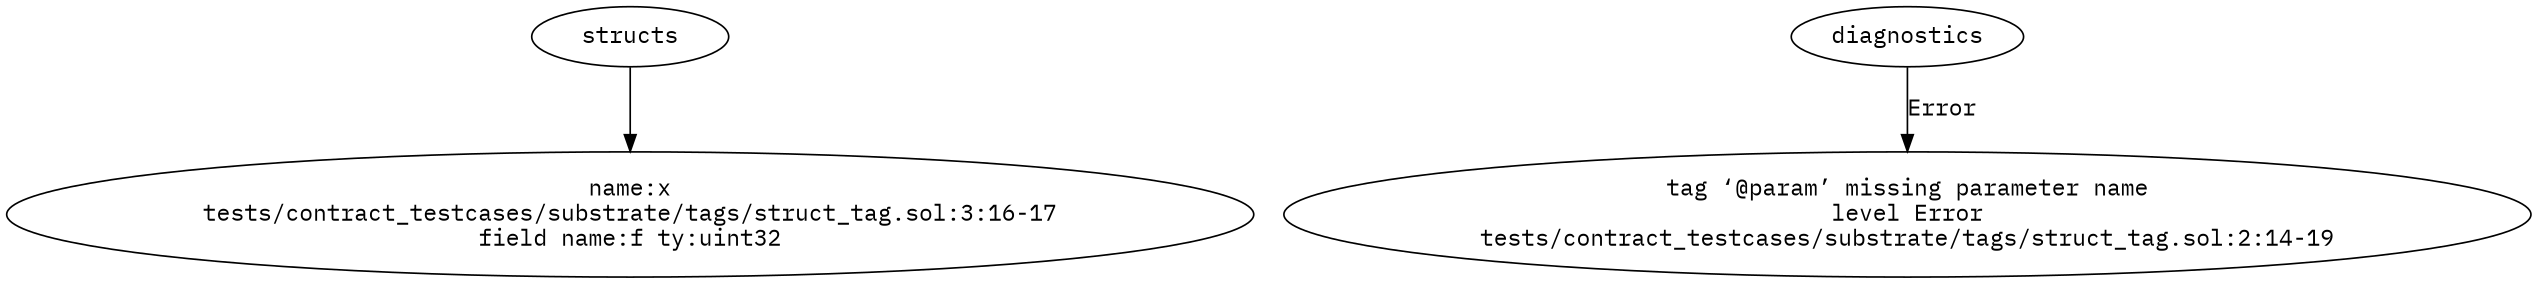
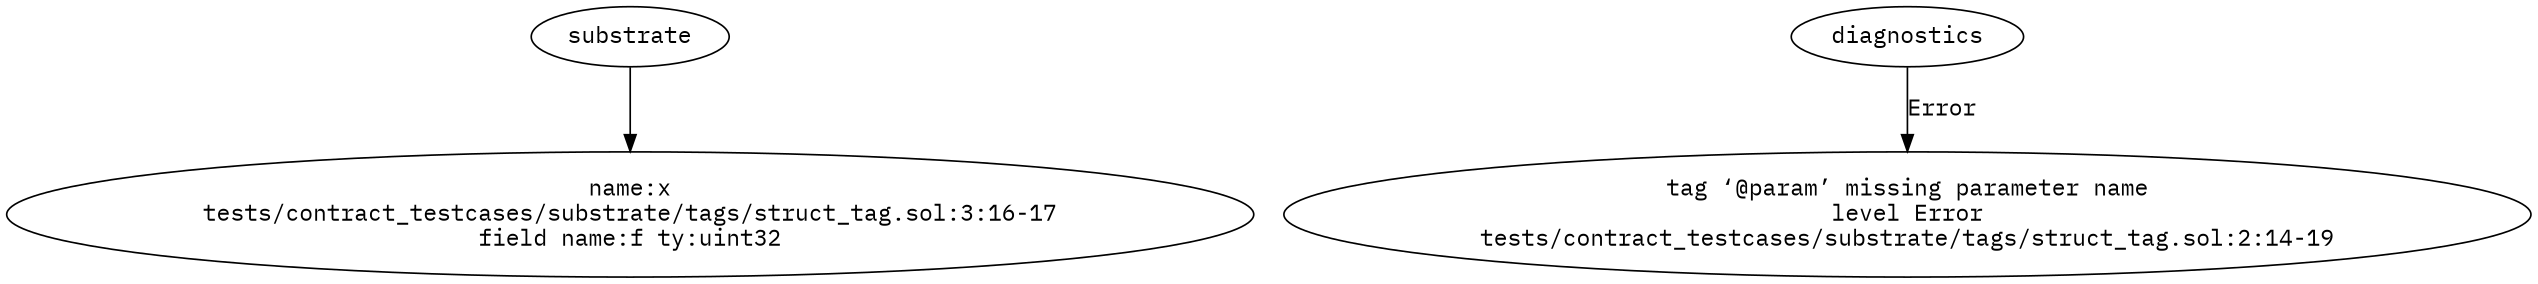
node "structs": label "structs" -> "substrate"
